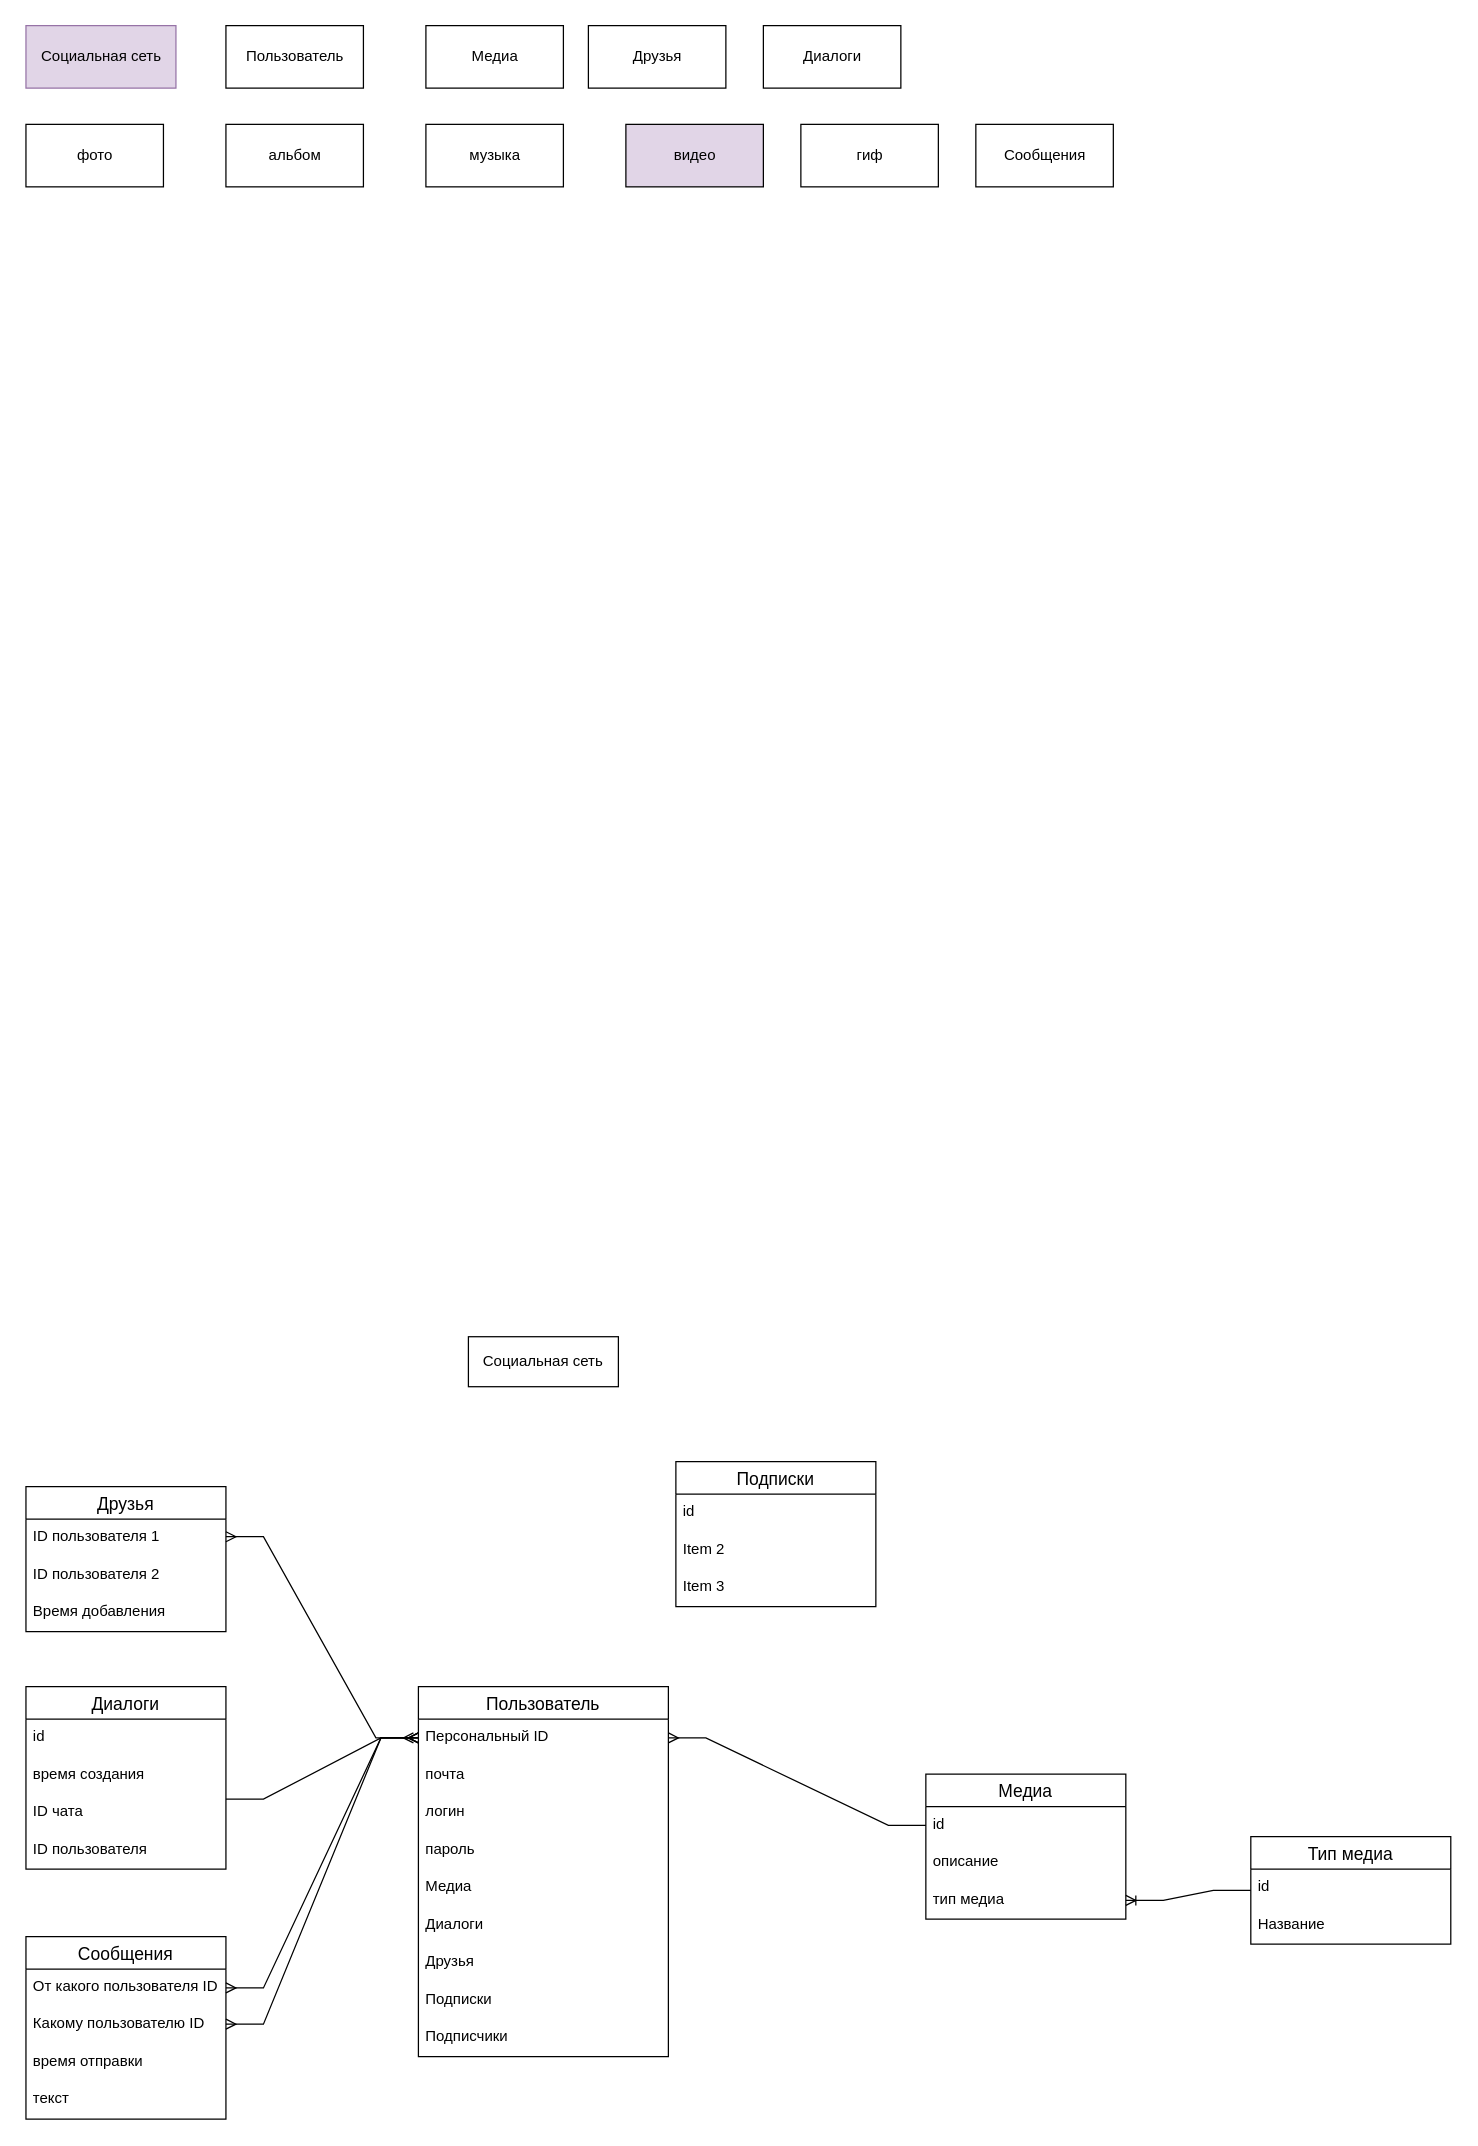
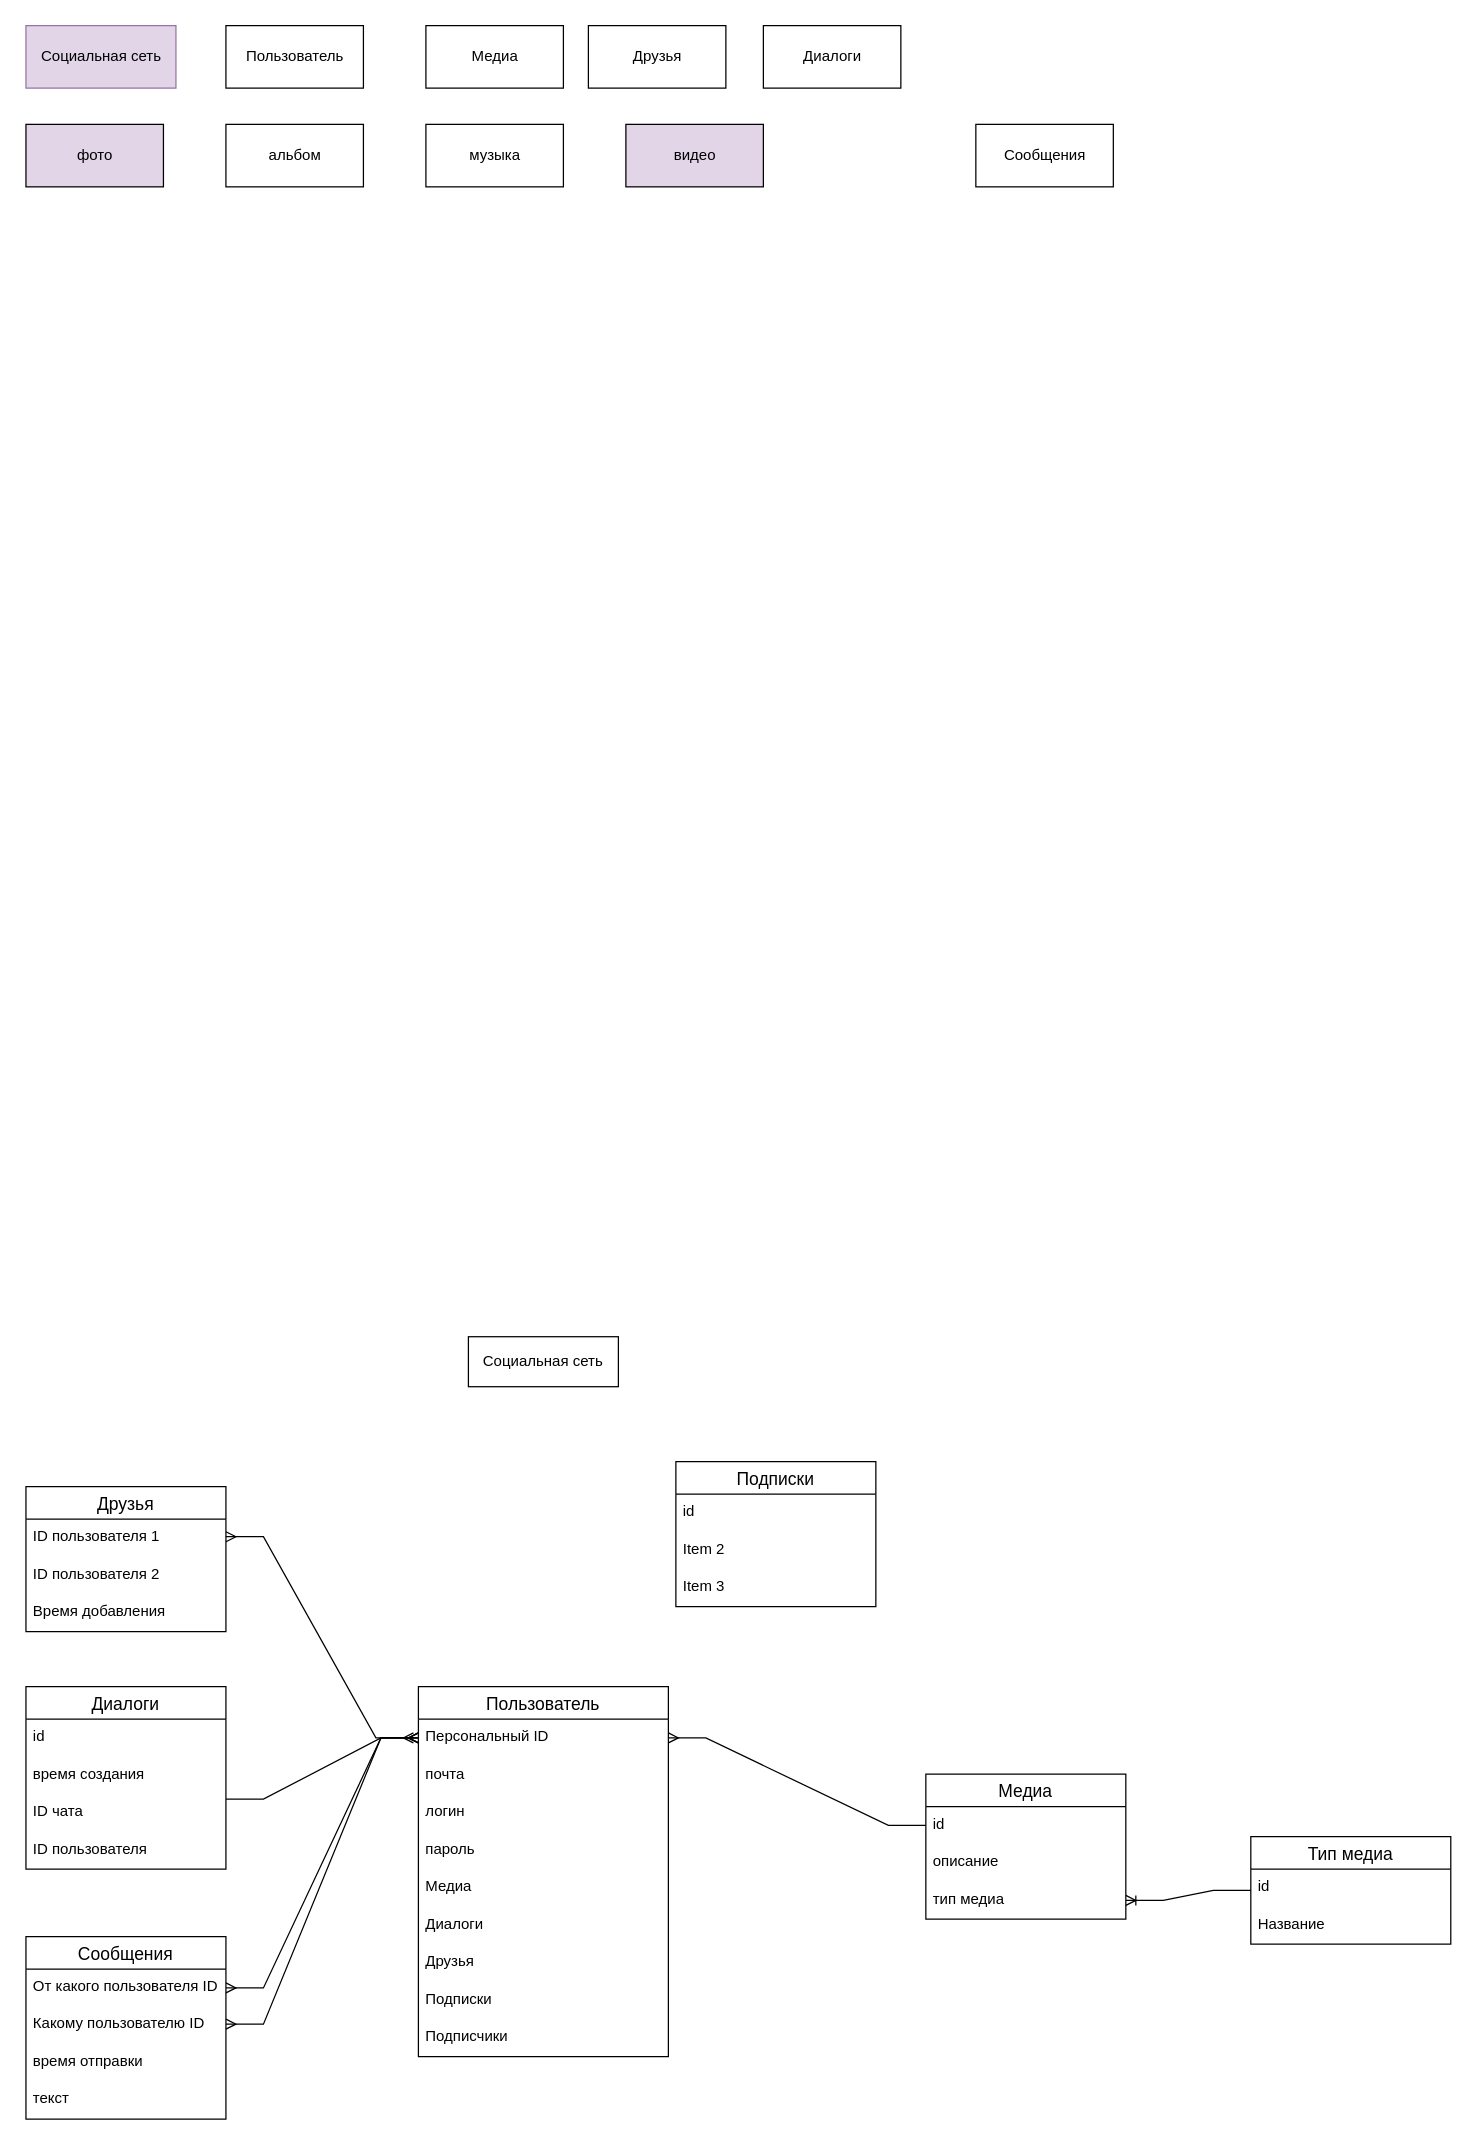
node "фото": fillcolor #ffffff -> #e1d5e7
node "гиф": removed
